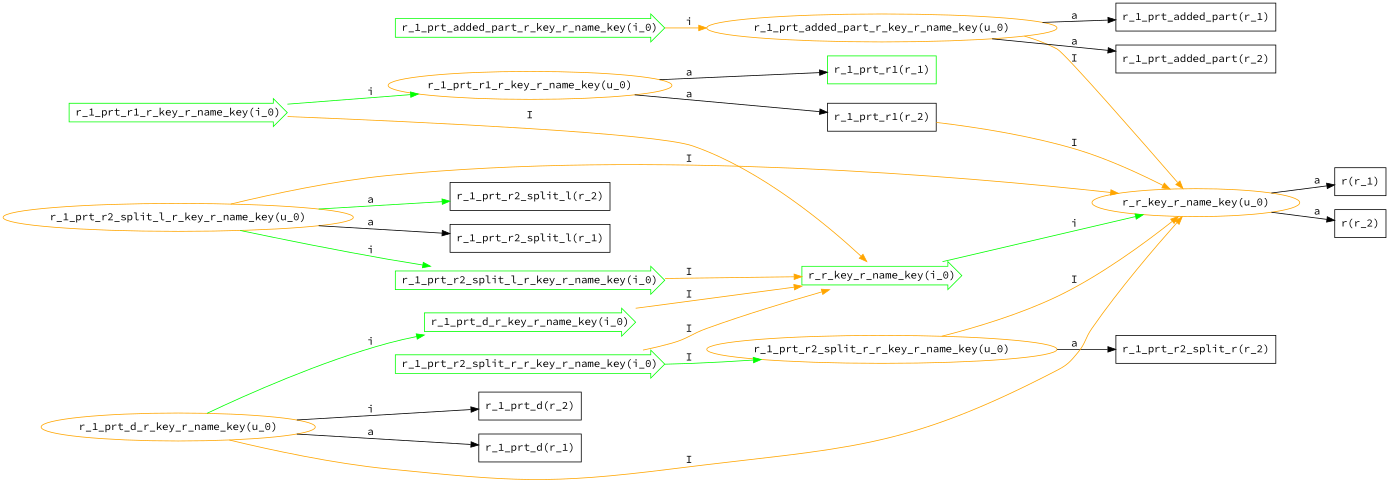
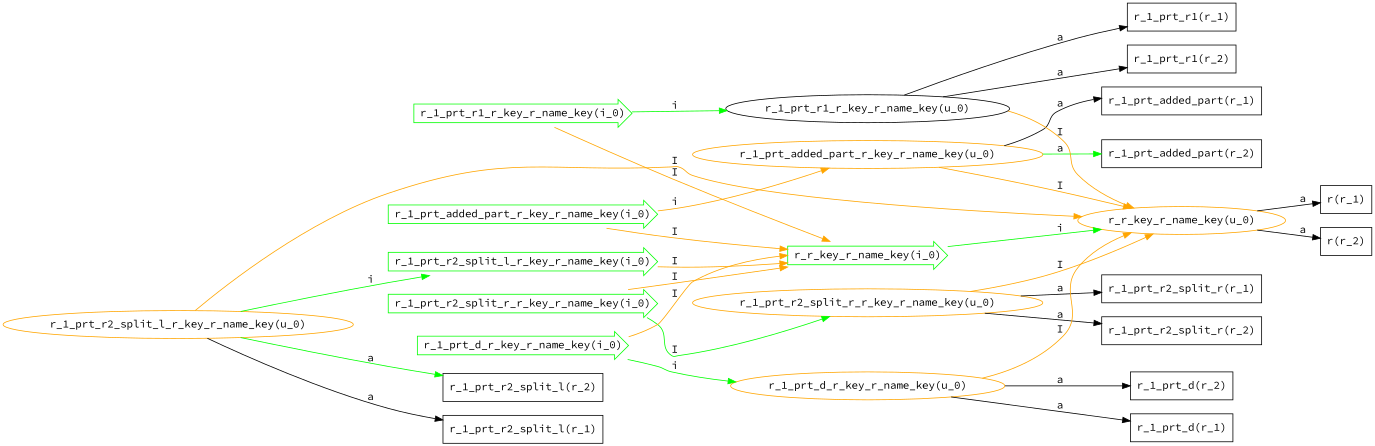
edge "r_1_prt_added_part_r_key_r_name_key(u_0)" -> "r_1_prt_added_part(r_2)": color black -> green
node "r_1_prt_r1(r_1)": color green -> black
node "r_1_prt_r1_r_key_r_name_key(u_0)": color orange -> black
edge "r_1_prt_r1(r_2)" -> "r_r_key_r_name_key(u_0)": now "r_1_prt_r1_r_key_r_name_key(u_0)" -> "r_r_key_r_name_key(u_0)"
edge "r_1_prt_added_part_r_key_r_name_key(i_0)" -> "r_r_key_r_name_key(i_0)": added, label "I"
node "r_1_prt_r2_split_r(r_1)": added
edge "r_1_prt_d_r_key_r_name_key(u_0)" -> "r_1_prt_d_r_key_r_name_key(i_0)": reversed
edge "r_1_prt_d_r_key_r_name_key(u_0)" -> "r_1_prt_d(r_2)": label "i" -> "a"
